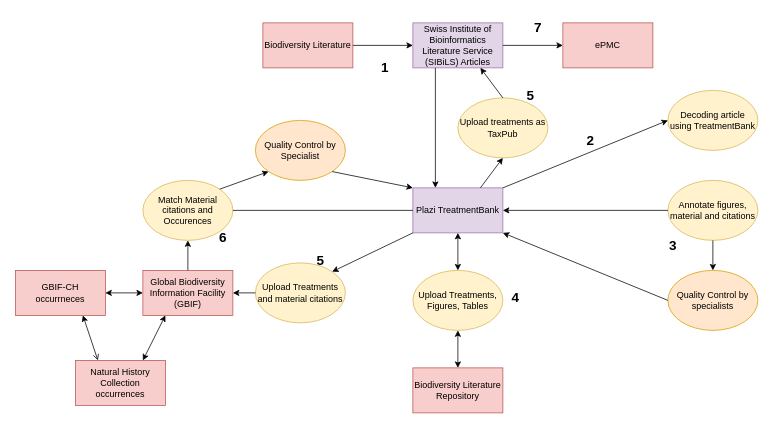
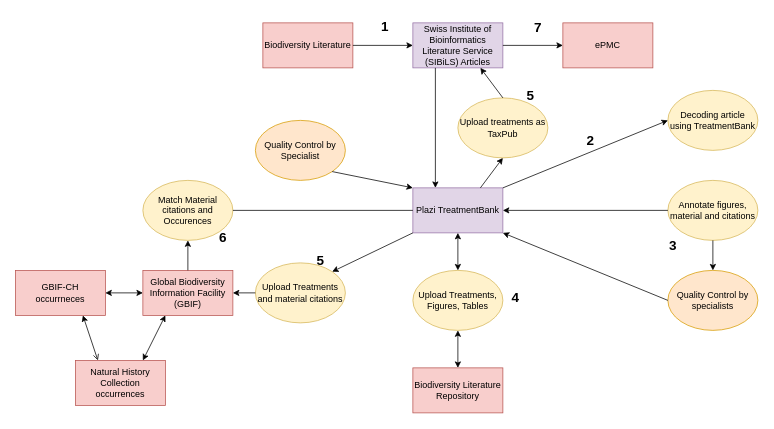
node "1": moved (385, 68) -> (385, 27)
edge "Match Material citations and Occurences" -> "Quality Control by Specialist": removed
